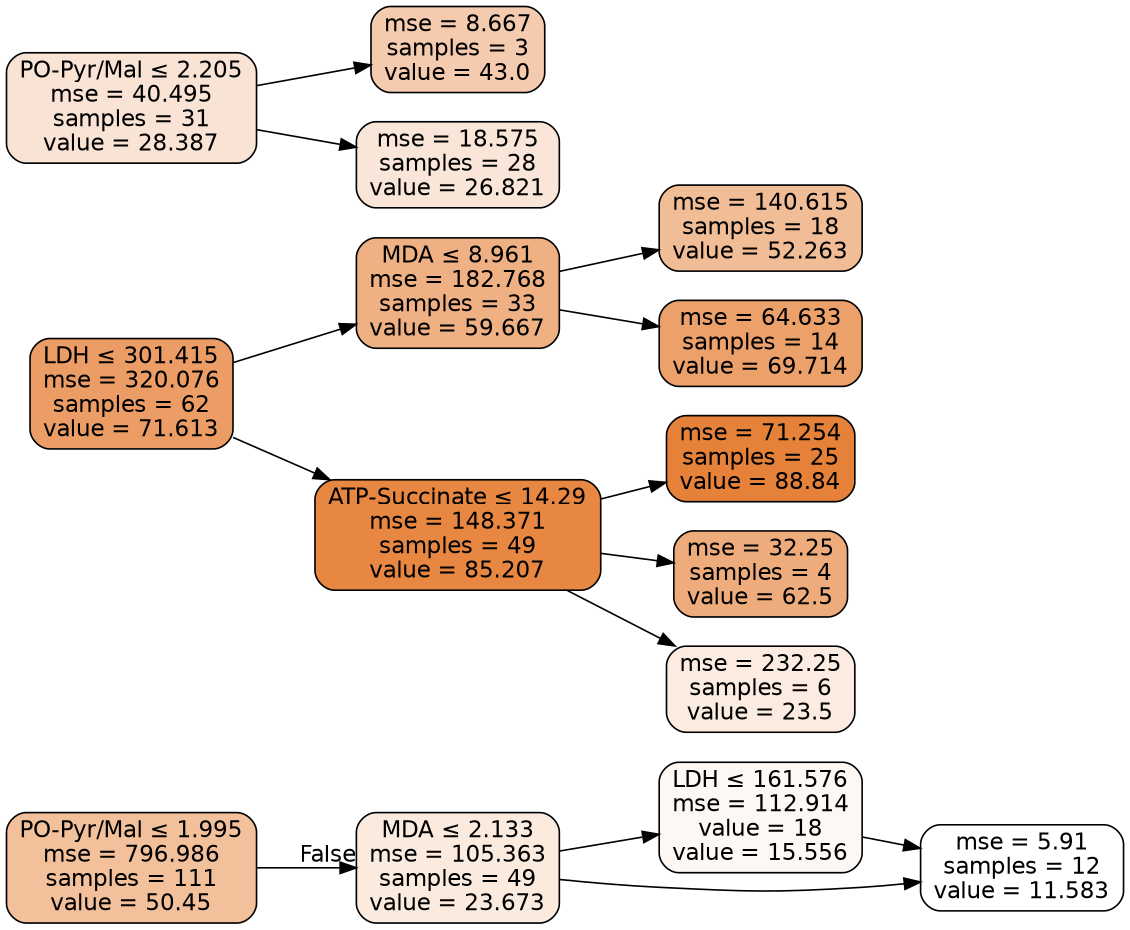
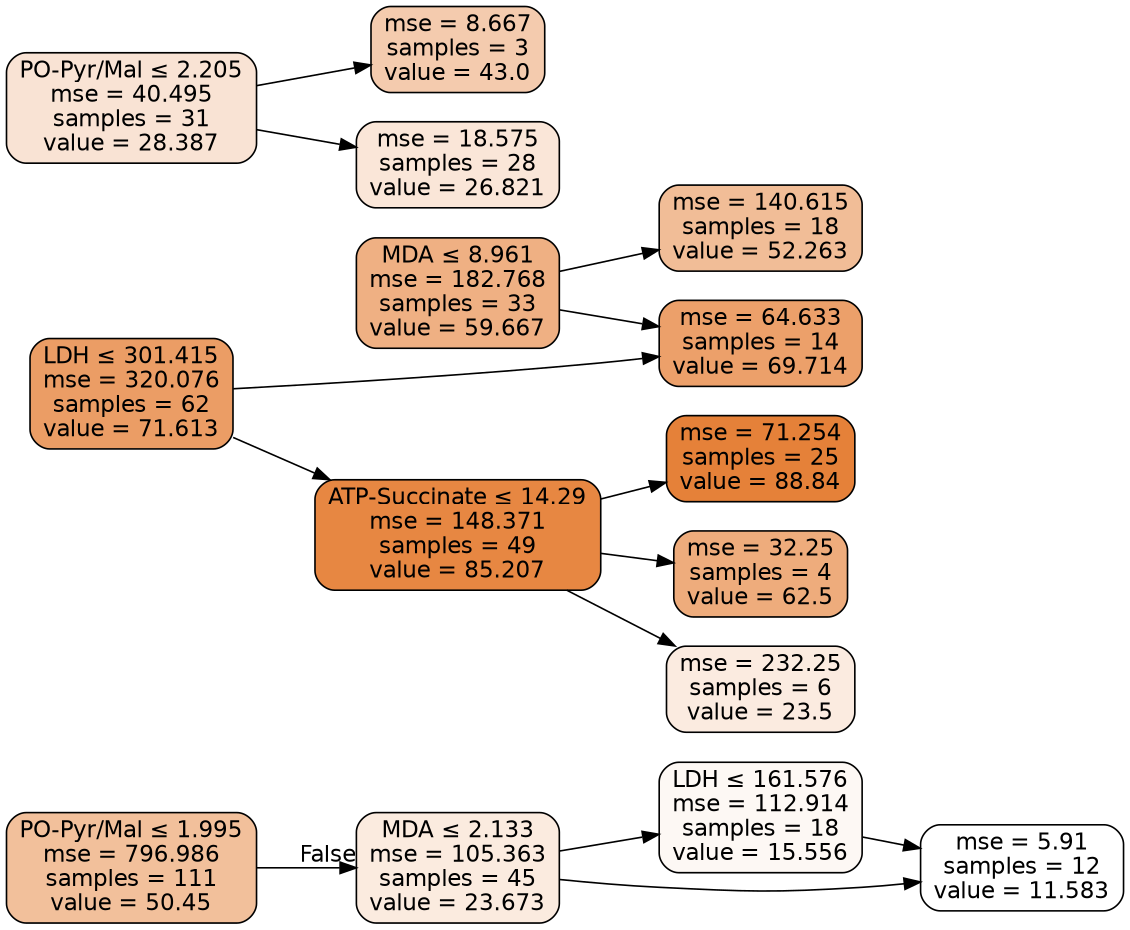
edge "LDH ≤ 301.415" -> "MDA ≤ 8.961": now "LDH ≤ 301.415" -> "mse = 64.633"
node "LDH ≤ 161.576": text "value = 18" -> "samples = 18"
node "MDA ≤ 2.133": text "samples = 49" -> "samples = 45"
